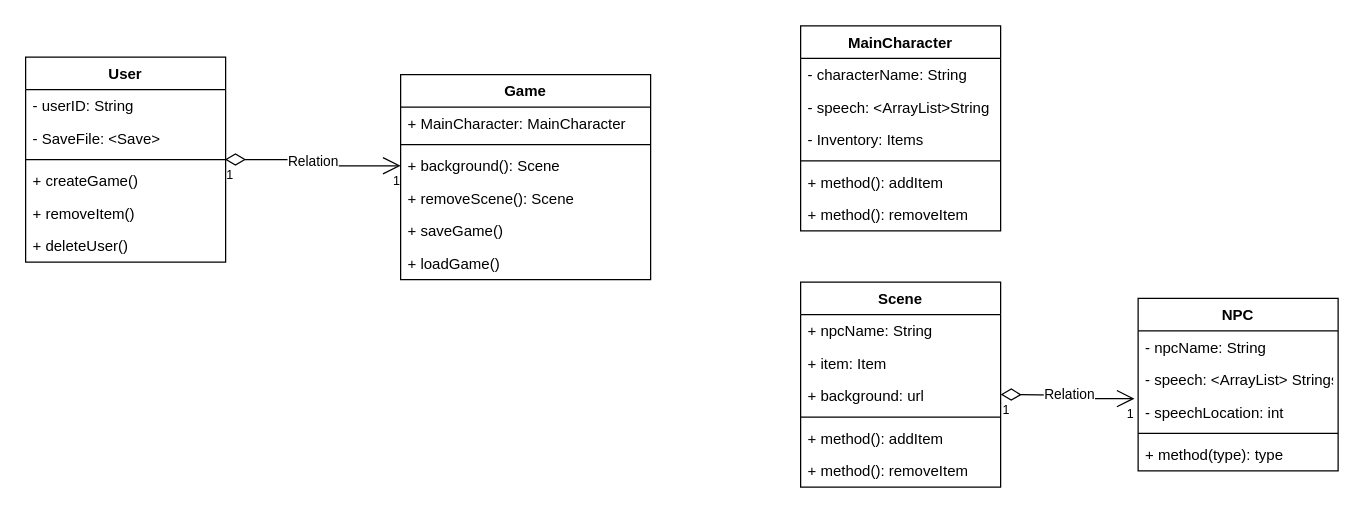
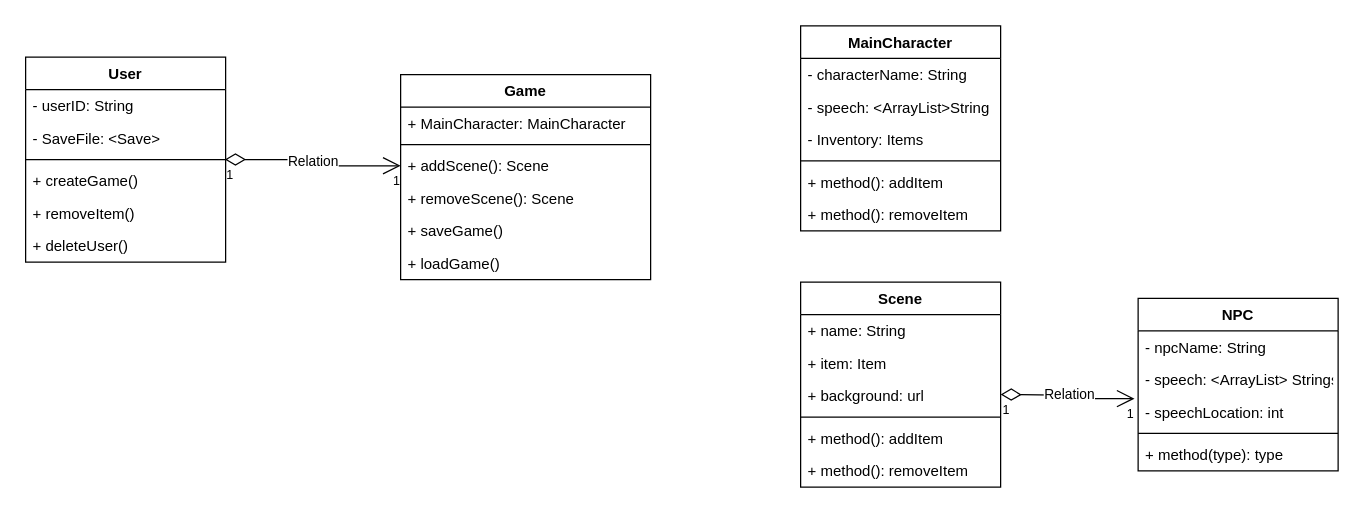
node "+ background(): Scene": label "+ background(): Scene" -> "+ addScene(): Scene"
node "+ npcName: String": label "+ npcName: String" -> "+ name: String"
